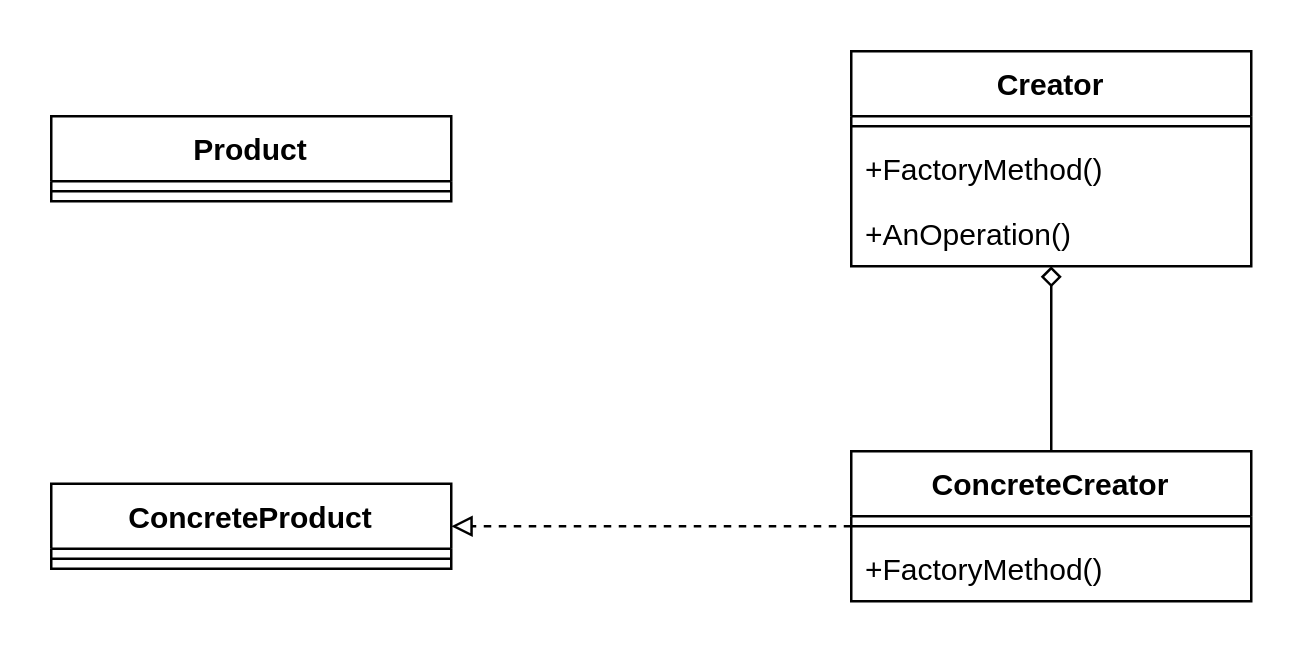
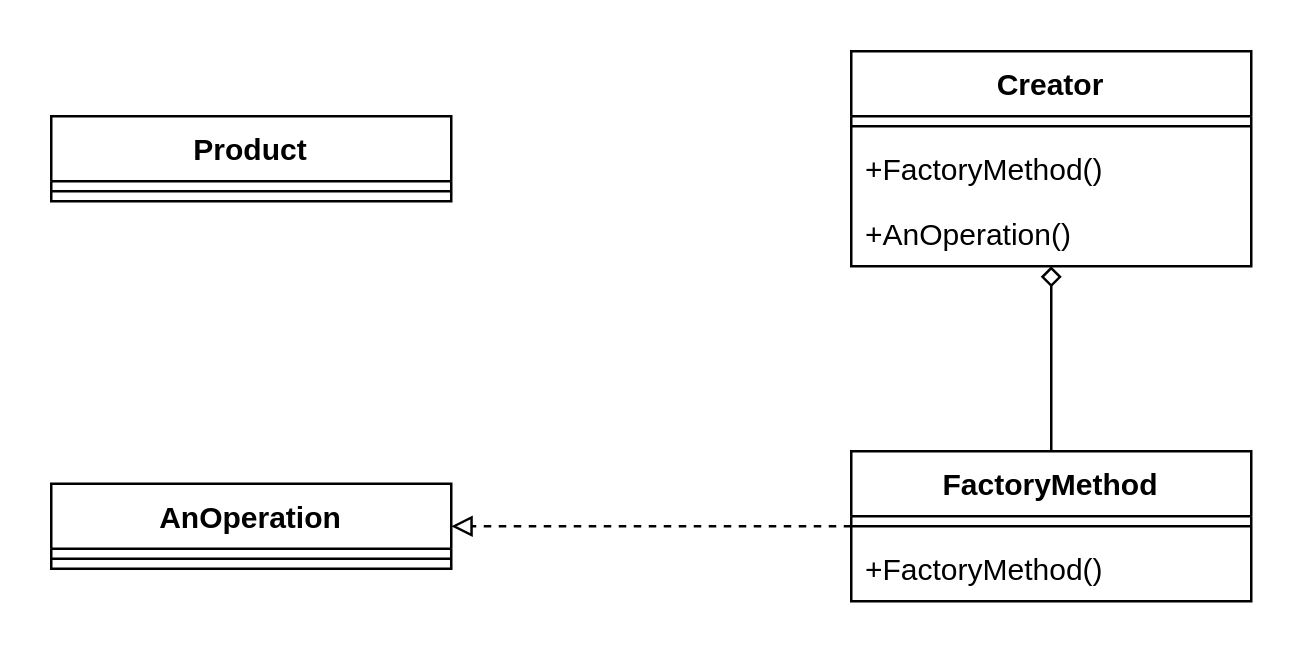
node "ConcreteCreator": label "ConcreteCreator" -> "FactoryMethod"
node "ConcreteProduct": label "ConcreteProduct" -> "AnOperation"
